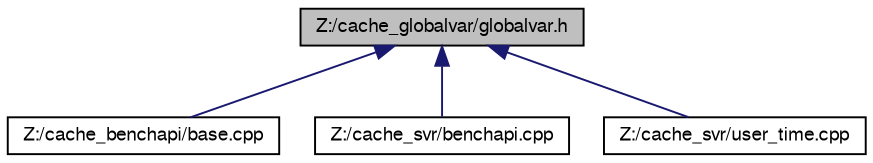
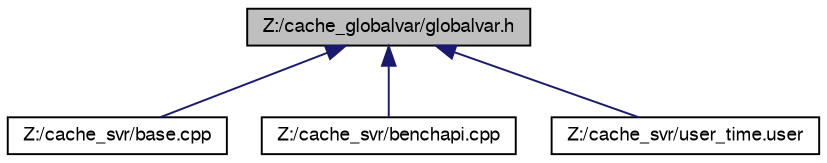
node "Z:/cache_benchapi/base.cpp": label "Z:/cache_benchapi/base.cpp" -> "Z:/cache_svr/base.cpp"
node "Z:/cache_svr/user_time.cpp": label "Z:/cache_svr/user_time.cpp" -> "Z:/cache_svr/user_time.user"
